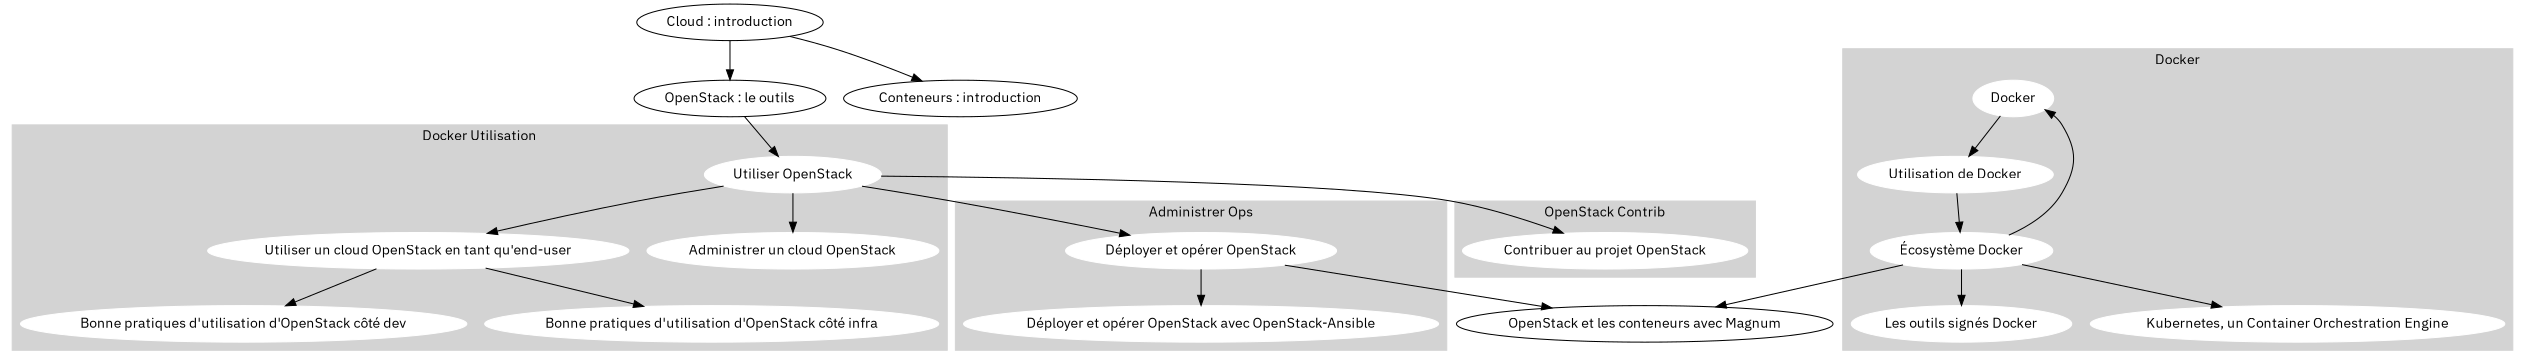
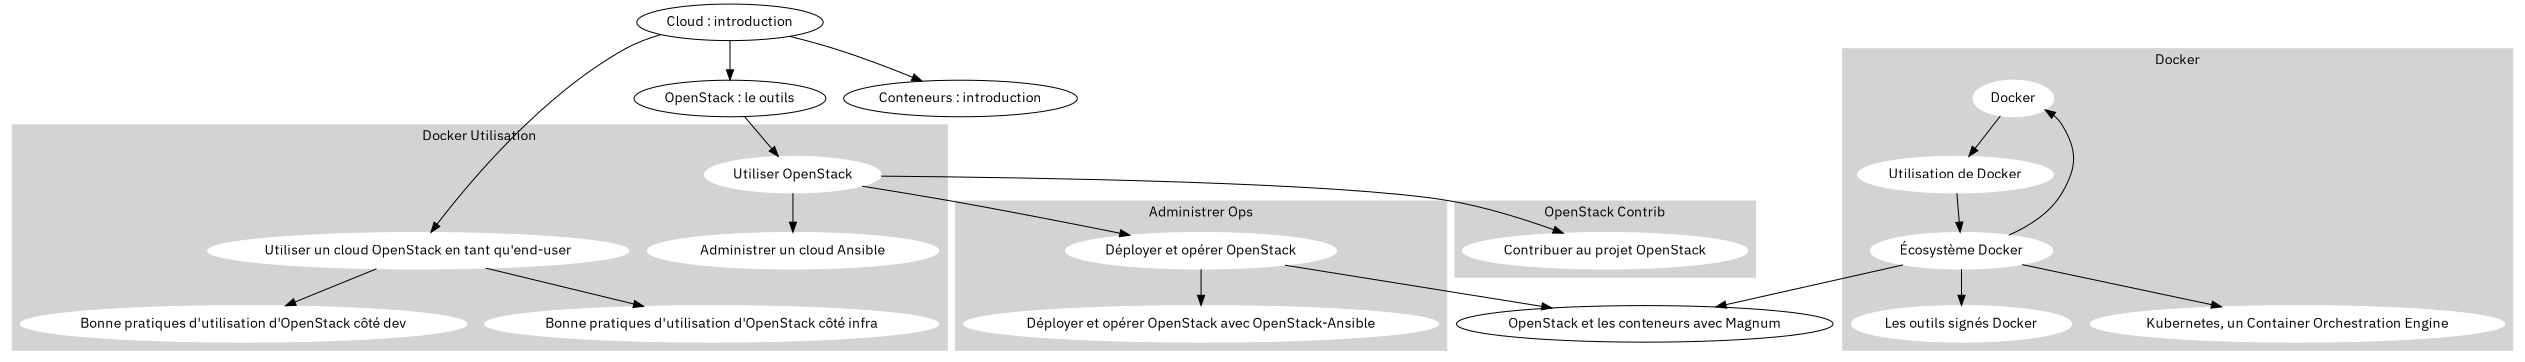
edge "Utiliser OpenStack" -> "Utiliser un cloud OpenStack en tant qu'end-user": now "Cloud : introduction" -> "Utiliser un cloud OpenStack en tant qu'end-user"
node "Administrer un cloud OpenStack": label "Administrer un cloud OpenStack" -> "Administrer un cloud Ansible"
